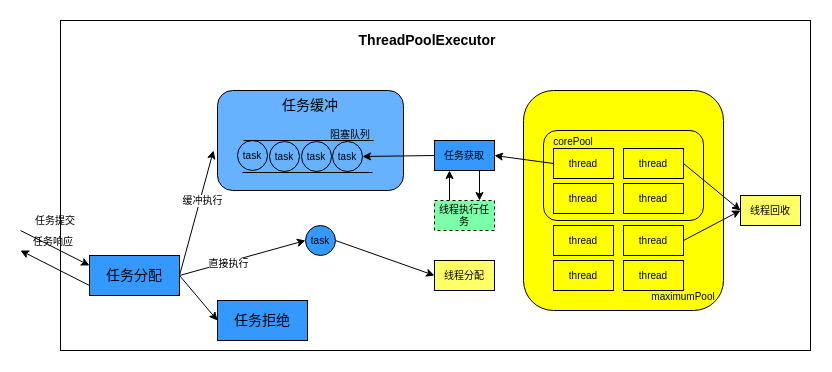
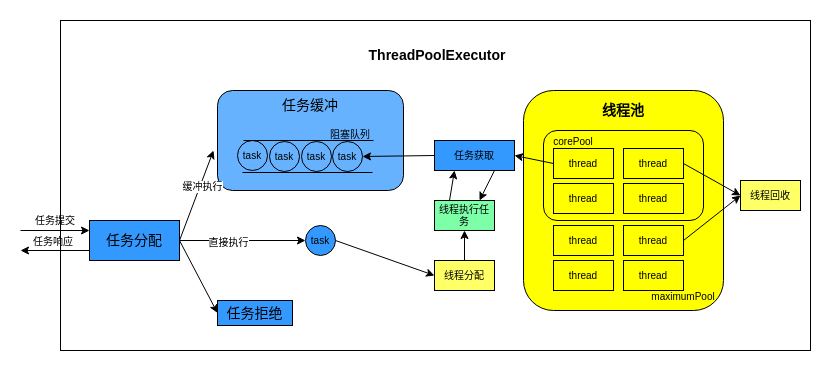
node "ThreadPoolExecutor": moved (427, 41) -> (437, 56)
node "线程池": added
node "任务获取": size 60x30 -> 80x30
node "线程回收": moved (771, 211) -> (771, 196)
node "线程执行任务": style dashed -> solid
edge "线程分配" -> "线程执行任务": added
node "任务分配": moved (135, 276) -> (135, 241)
node "任务拒绝": size 90x40 -> 75x25
